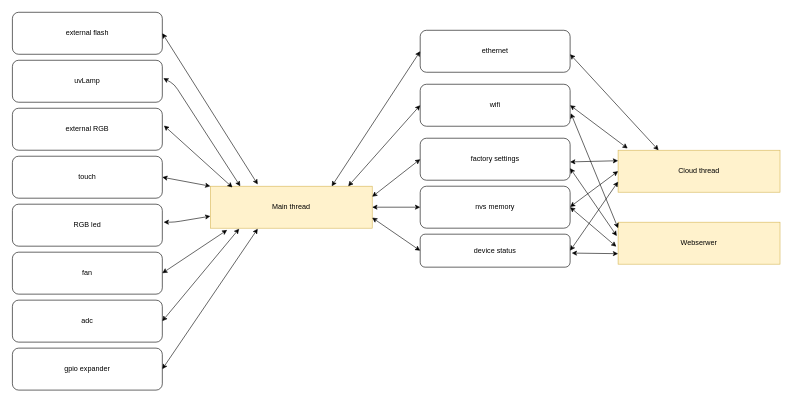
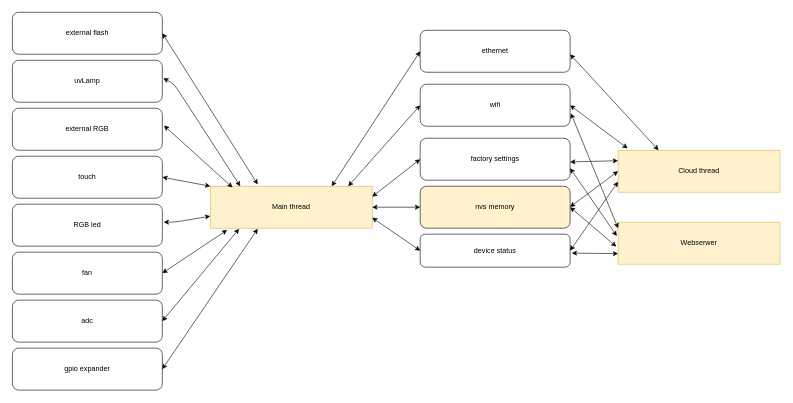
node "nvs memory": fillcolor #ffffff -> #fff2cc
